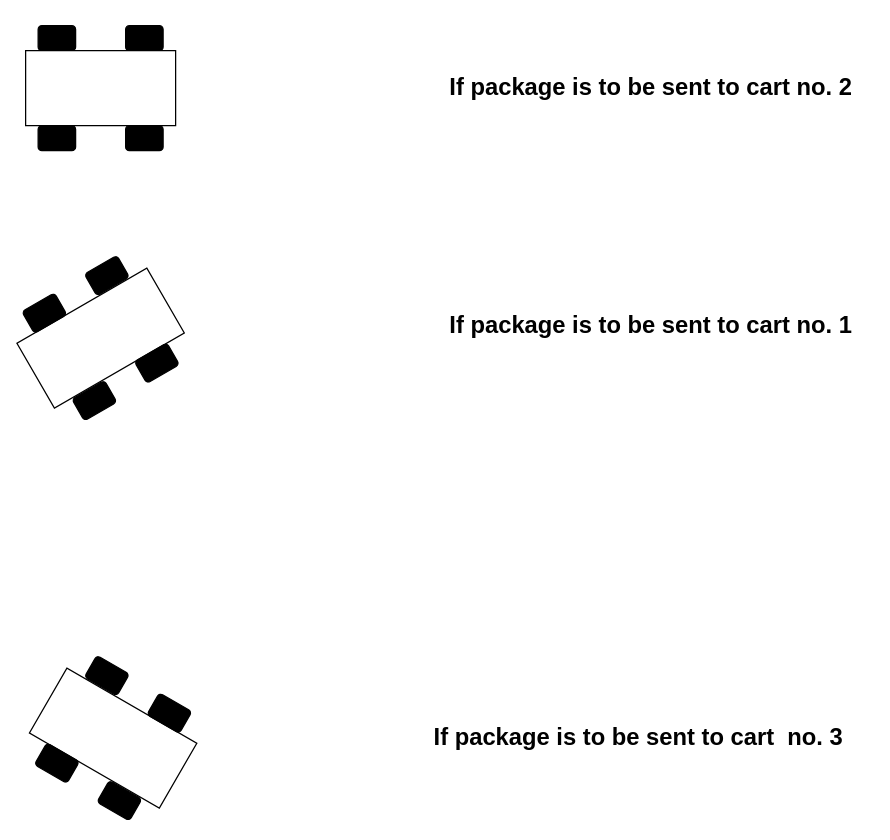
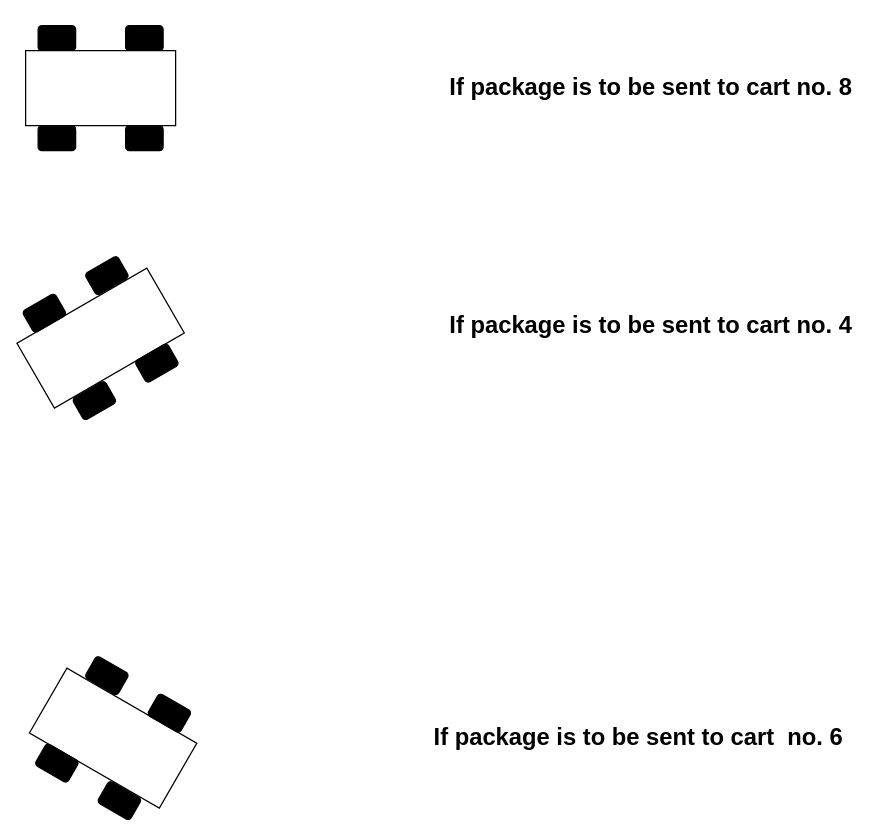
node "If package is to be sent to cart no. 2": label "If package is to be sent to cart no. 2" -> "If package is to be sent to cart no. 8"
node "If package is to be sent to cart no. 1": label "If package is to be sent to cart no. 1" -> "If package is to be sent to cart no. 4"
node "If package is to be sent to cart no. 3": label "If package is to be sent to cart no. 3" -> "If package is to be sent to cart no. 6"
